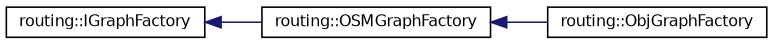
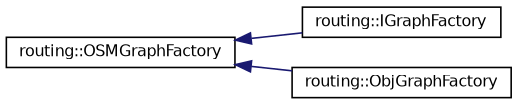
edge "routing::OSMGraphFactory" -> "routing::IGraphFactory": reversed
